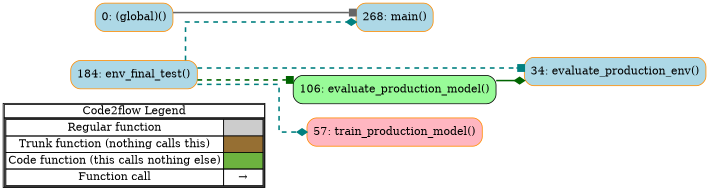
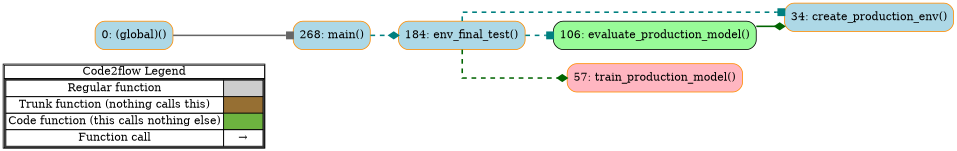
edge "184: env_final_test()" -> "268: main()": reversed
node "34: evaluate_production_env()": label "34: evaluate_production_env()" -> "34: create_production_env()"
edge "184: env_final_test()" -> "106: evaluate_production_model()": color darkgreen -> teal
edge "184: env_final_test()" -> "57: train_production_model()": color teal -> darkgreen
